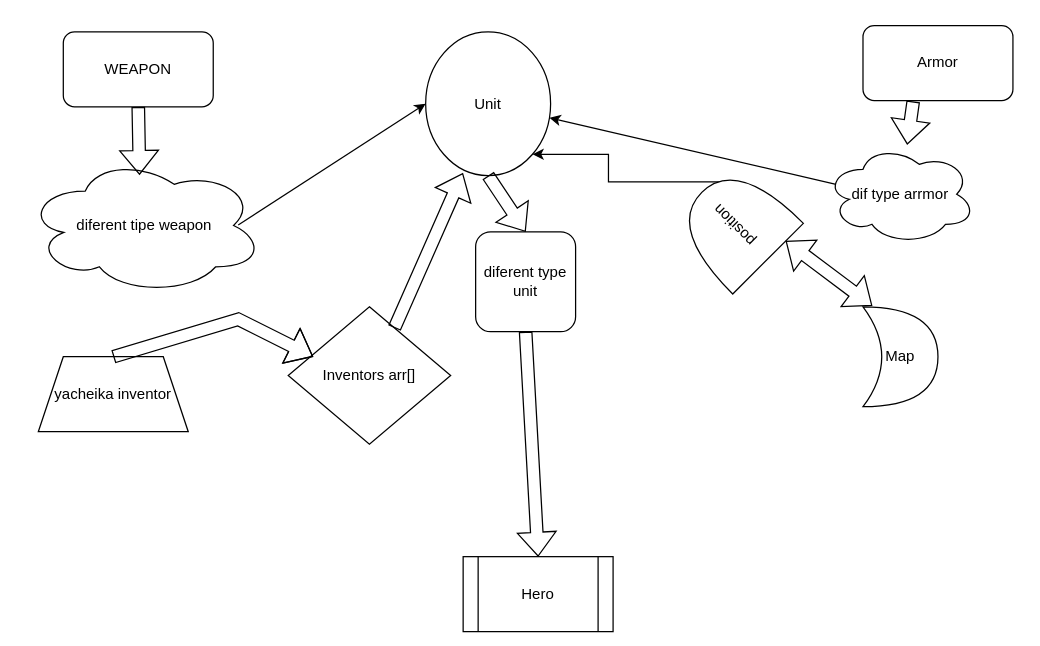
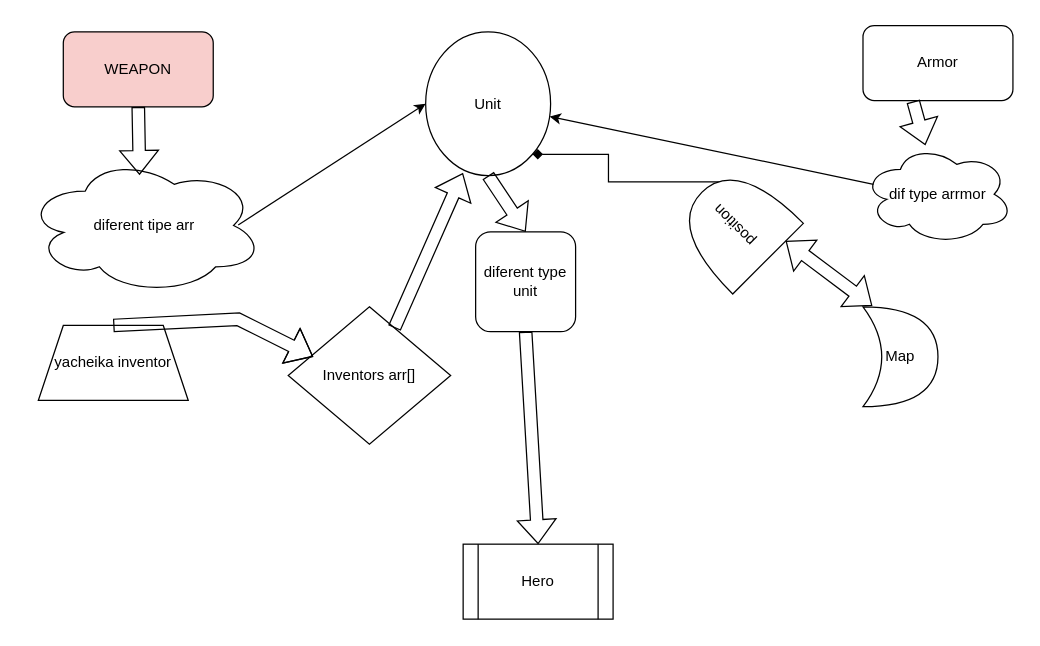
node "WEAPON": fillcolor #ffffff -> #f8cecc
edge "position" -> "Unit": arrowhead classic -> diamond
node "dif type arrmor": moved (901, 194) -> (938, 194)
node "diferent tipe weapon": label "diferent tipe weapon" -> "diferent tipe arr"
node "yacheika inventor": moved (113, 394) -> (113, 363)
node "Hero": moved (538, 594) -> (538, 582)
